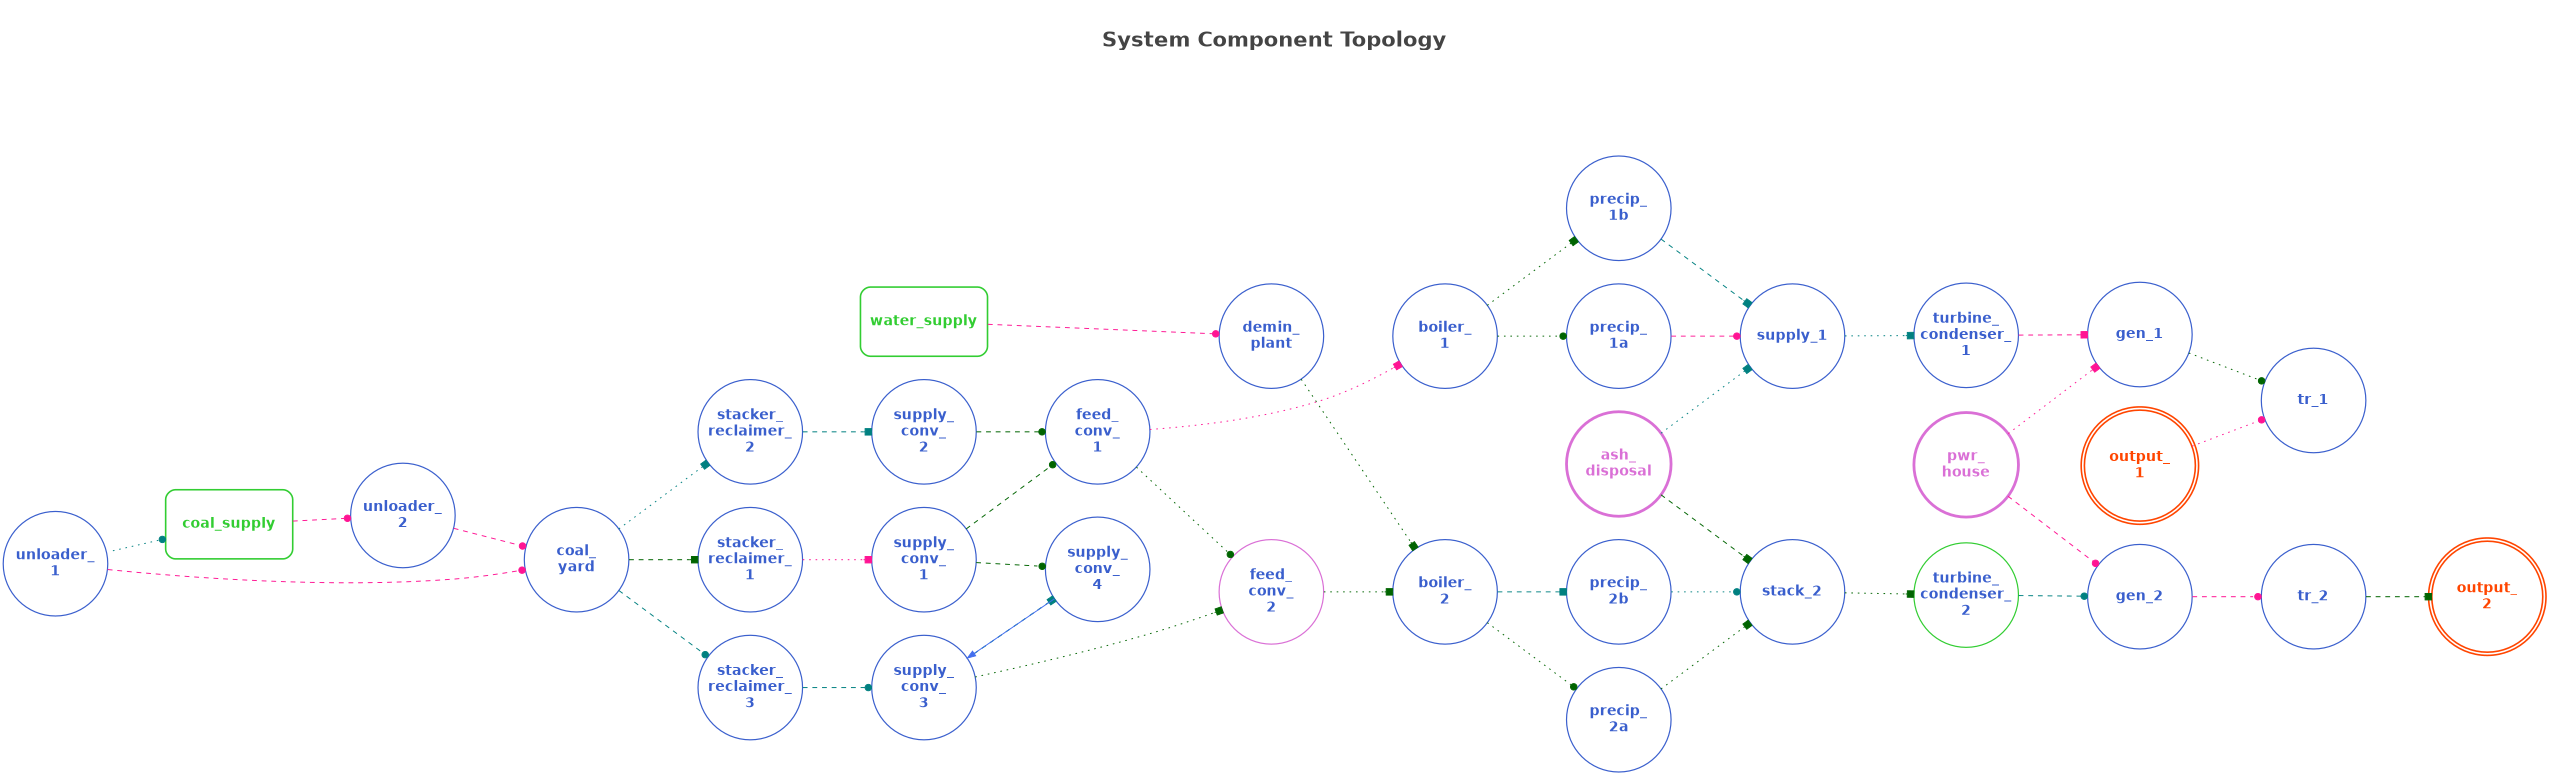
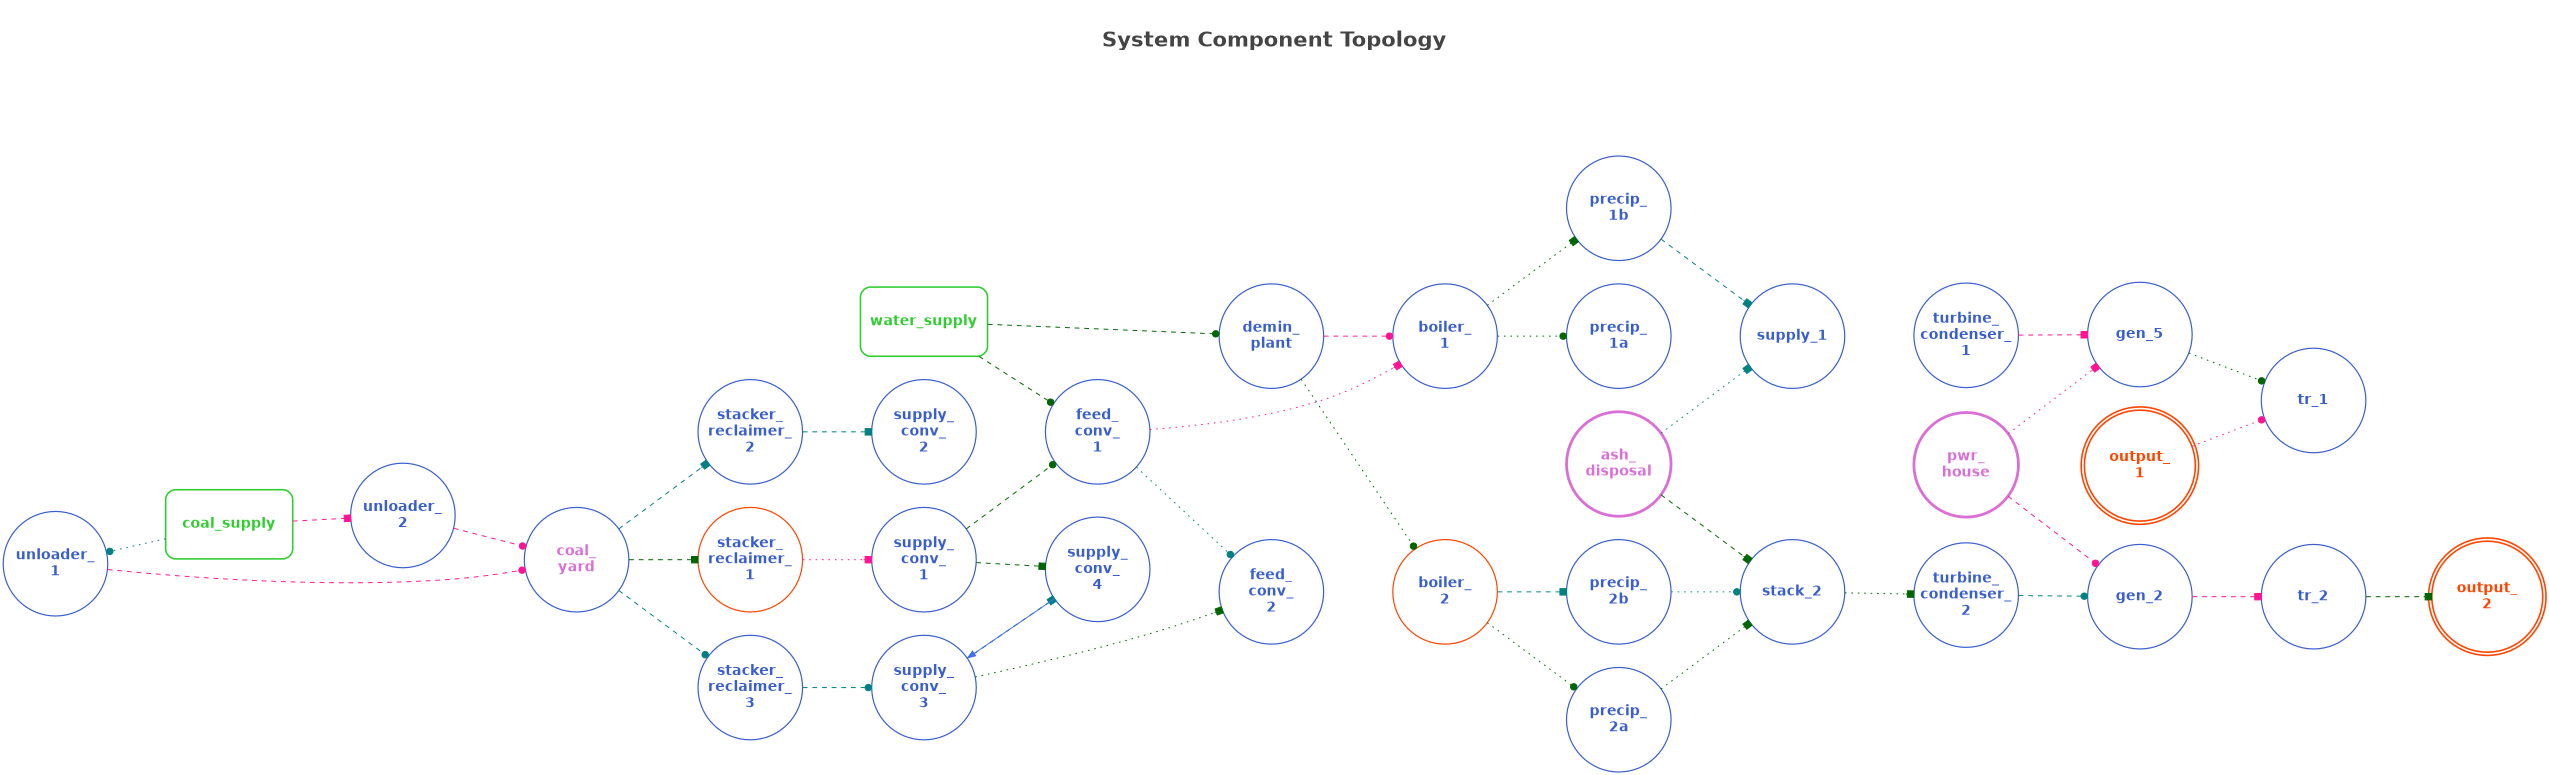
edge "water_supply" -> "demin_ plant": color deeppink -> darkgreen
node "gen_1": label "gen_1" -> "gen_5"
edge "demin_ plant" -> "boiler_ 1": added
edge "precip_ 1a" -> "supply_1": removed
edge "supply_1" -> "turbine_ condenser_ 1": removed
edge "supply_ conv_ 2" -> "feed_ conv_ 1": now "water_supply" -> "feed_ conv_ 1"
edge "demin_ plant" -> "boiler_ 2": arrowhead box -> dot
edge "coal_ yard" -> "stacker_ reclaimer_ 2": style dotted -> dashed
edge "feed_ conv_ 1" -> "feed_ conv_ 2": color darkgreen -> teal
edge "coal_supply" -> "unloader_ 2": arrowhead dot -> box
edge "unloader_ 1" -> "coal_supply": reversed
node "coal_ yard": fontcolor royalblue3 -> orchid
node "stacker_ reclaimer_ 1": color royalblue3 -> orangered
edge "supply_ conv_ 1" -> "supply_ conv_ 4": arrowhead dot -> box
node "feed_ conv_ 2": color orchid -> royalblue3
edge "feed_ conv_ 2" -> "boiler_ 2": removed
node "boiler_ 2": color royalblue3 -> orangered
node "turbine_ condenser_ 2": color limegreen -> royalblue3
edge "gen_2" -> "tr_2": arrowhead dot -> box
